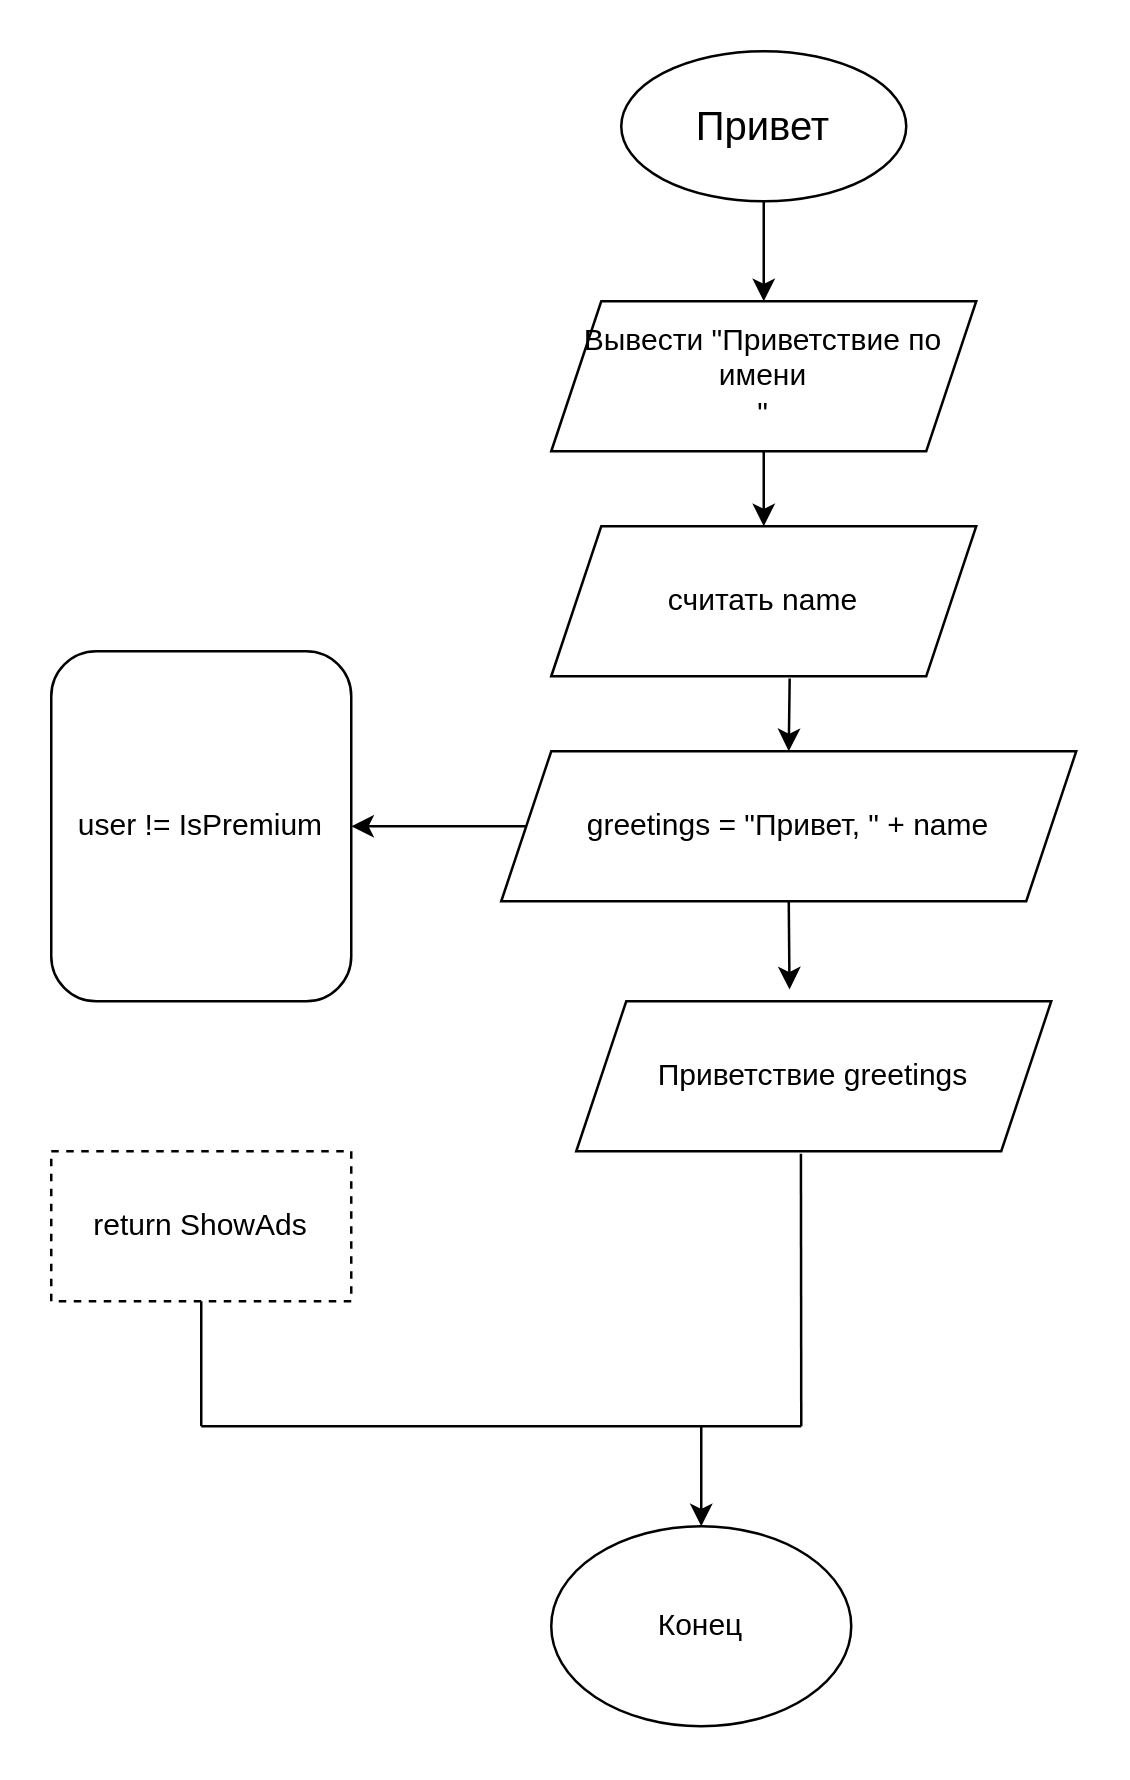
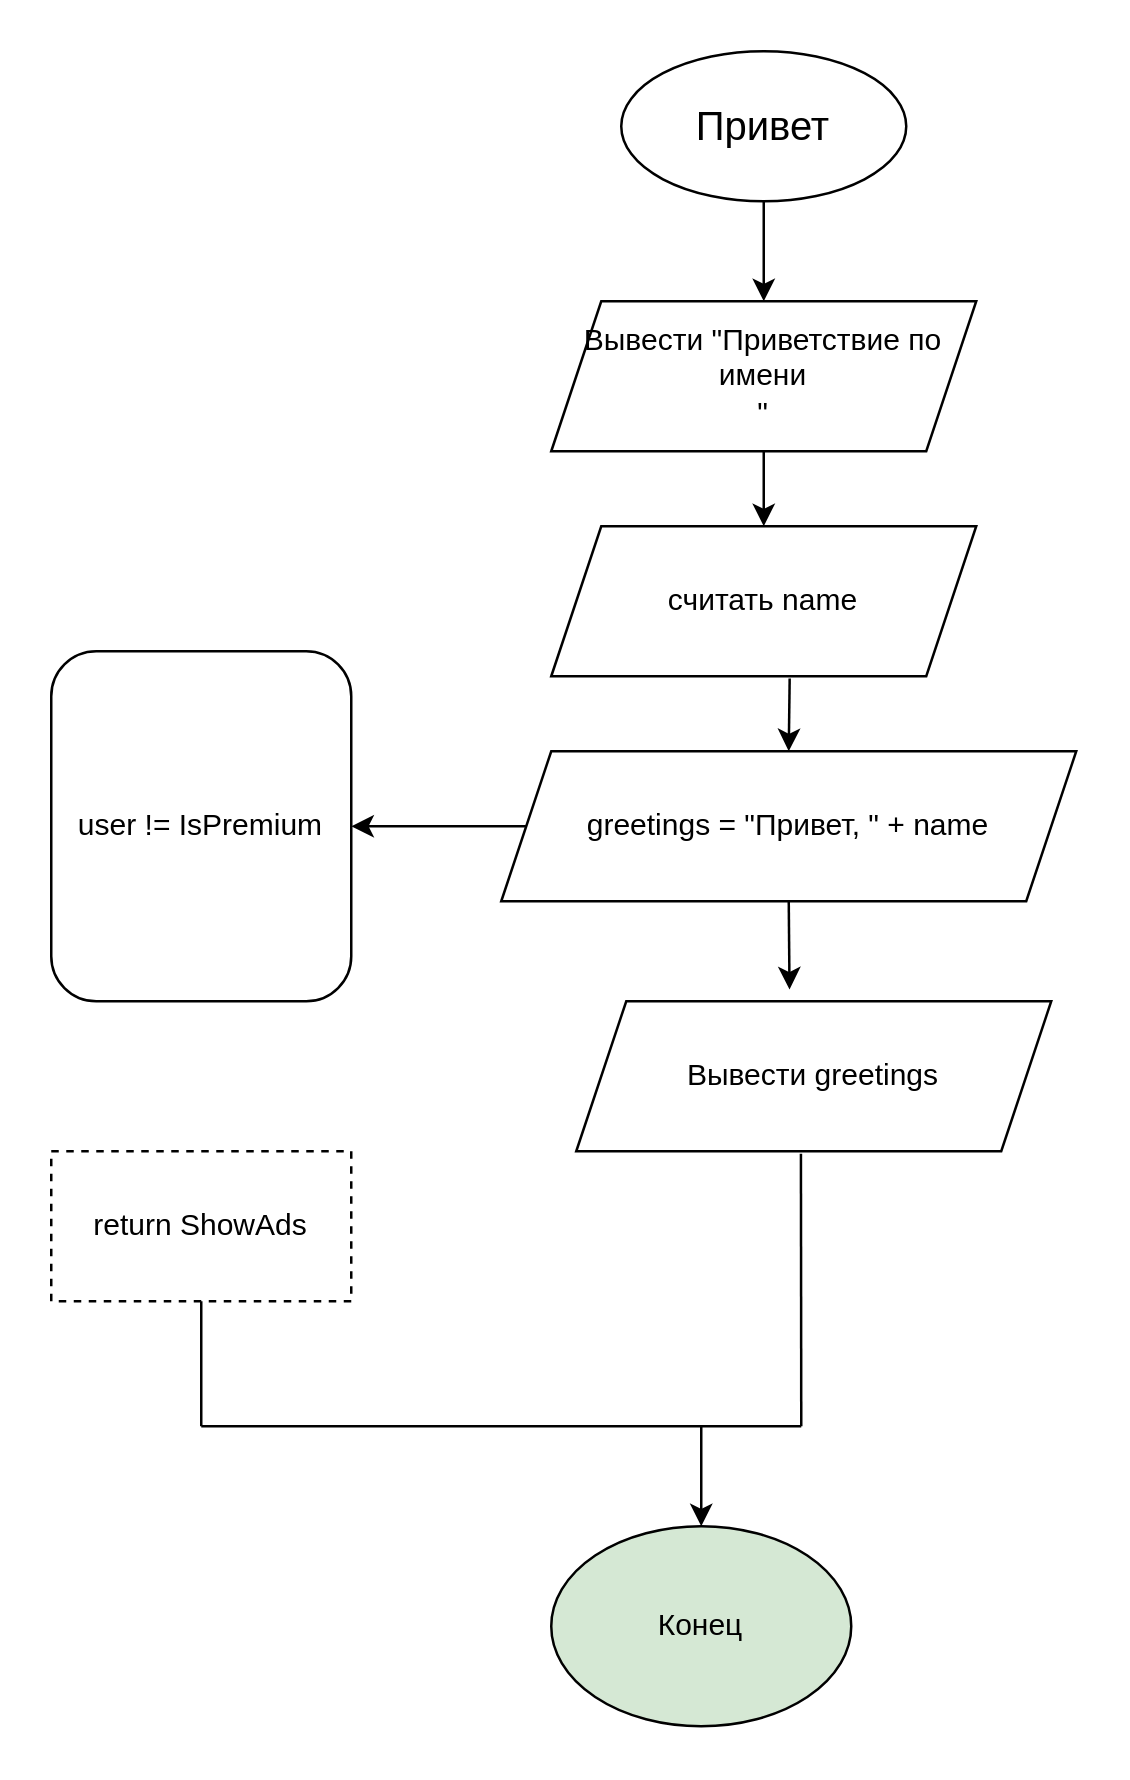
node "Приветствие greetings": label "Приветствие greetings" -> "Вывести greetings"
node "Конец": fillcolor #ffffff -> #d5e8d4
